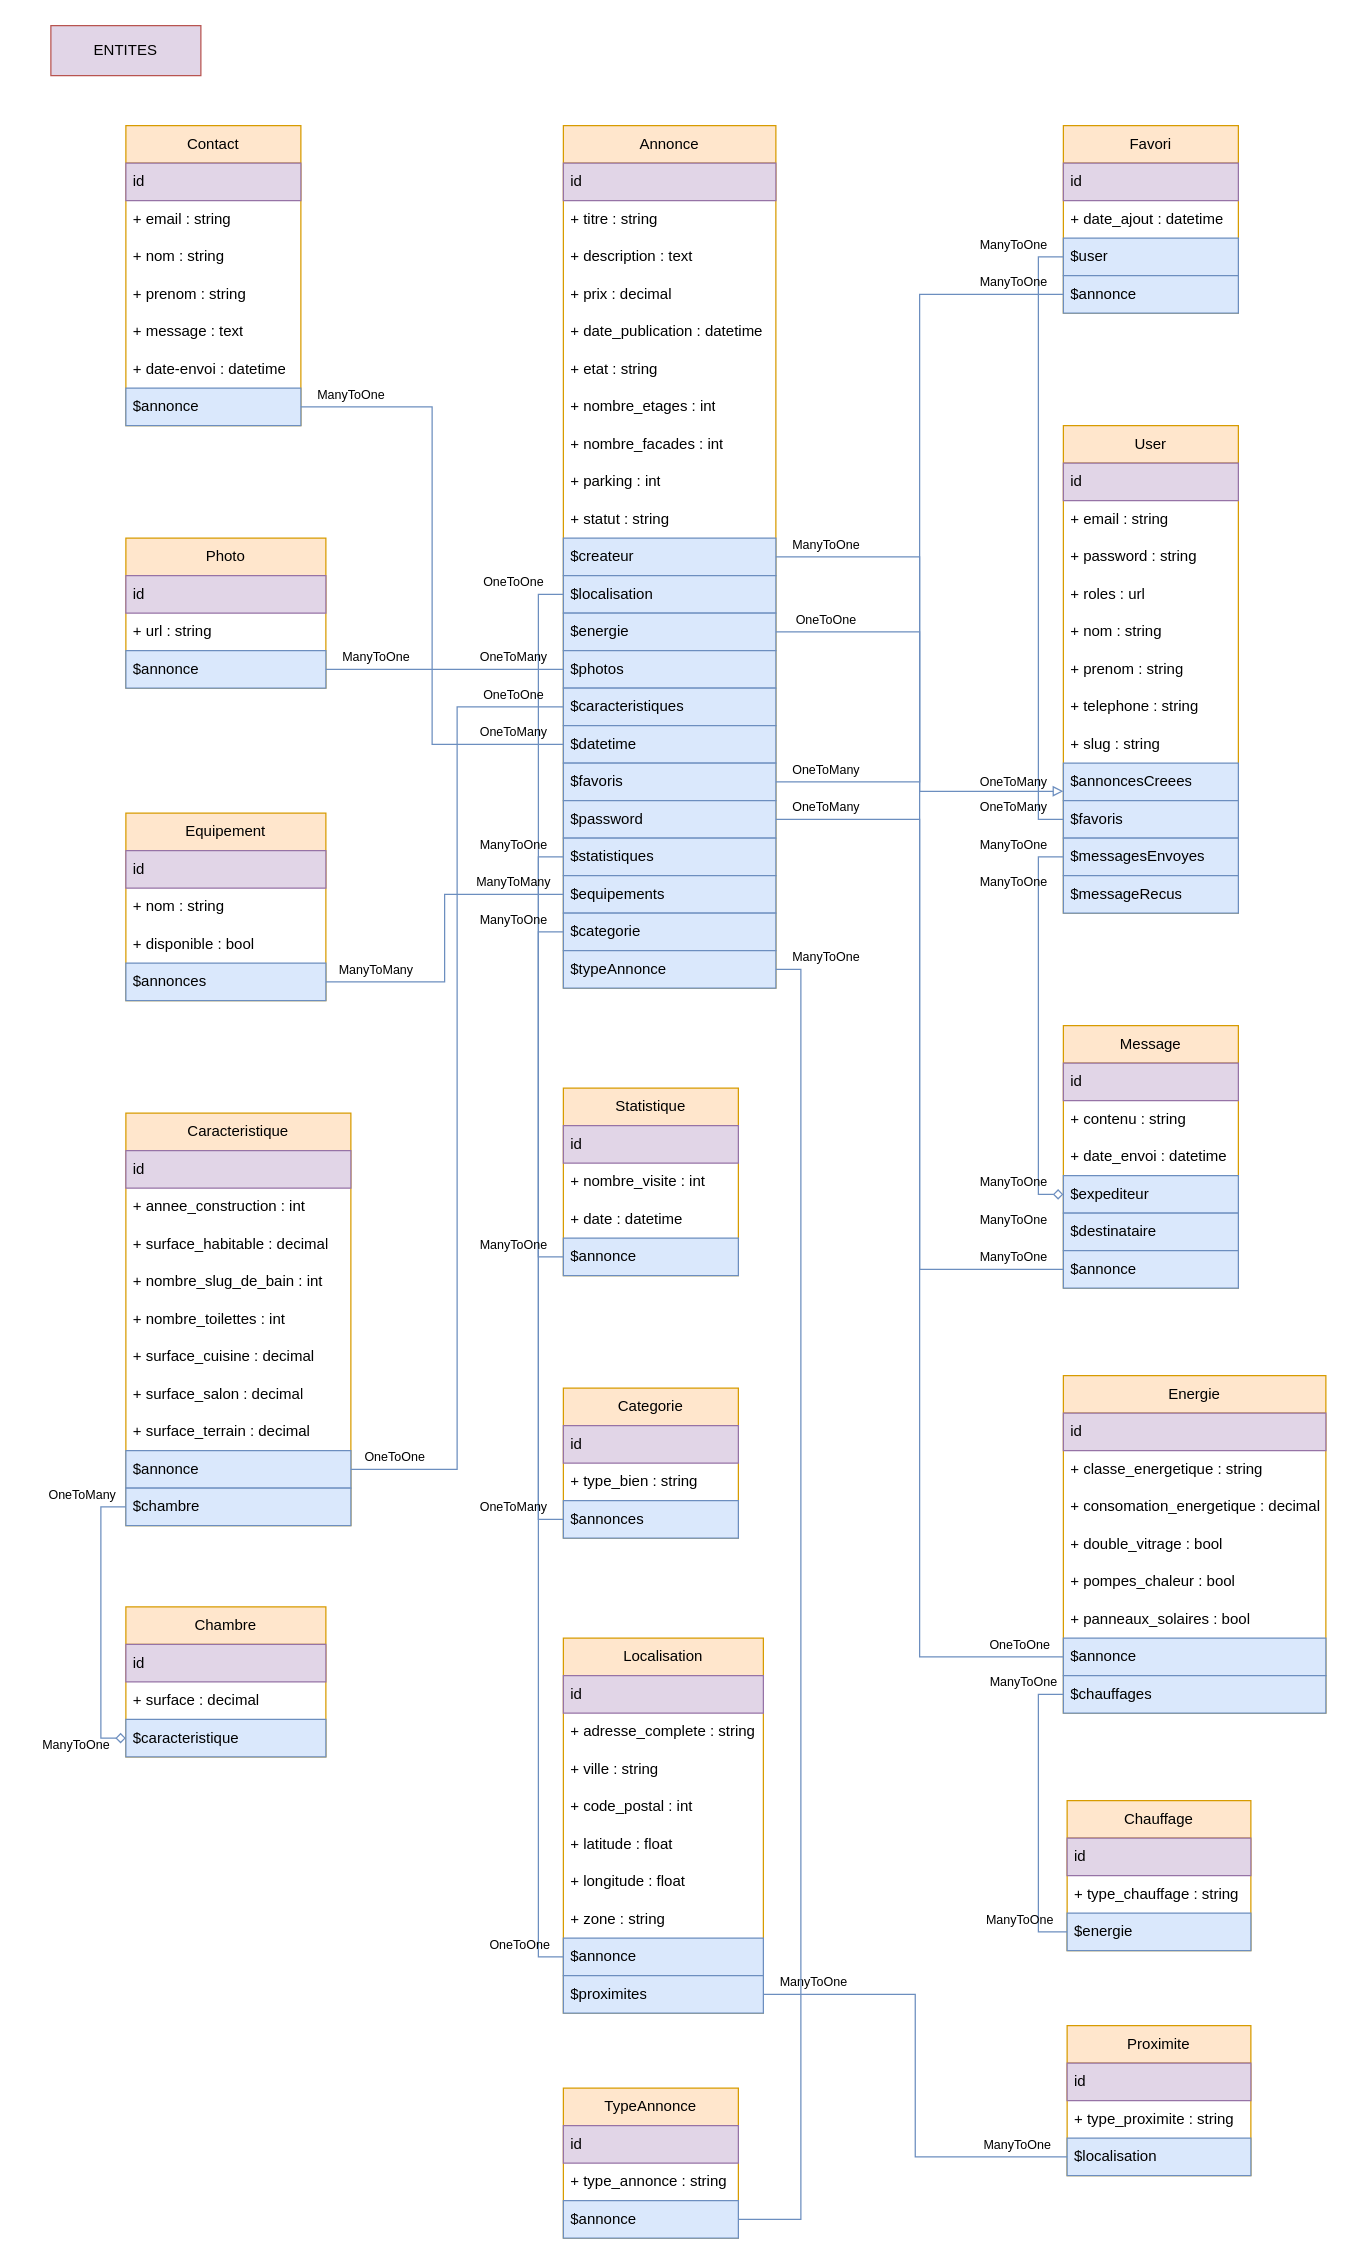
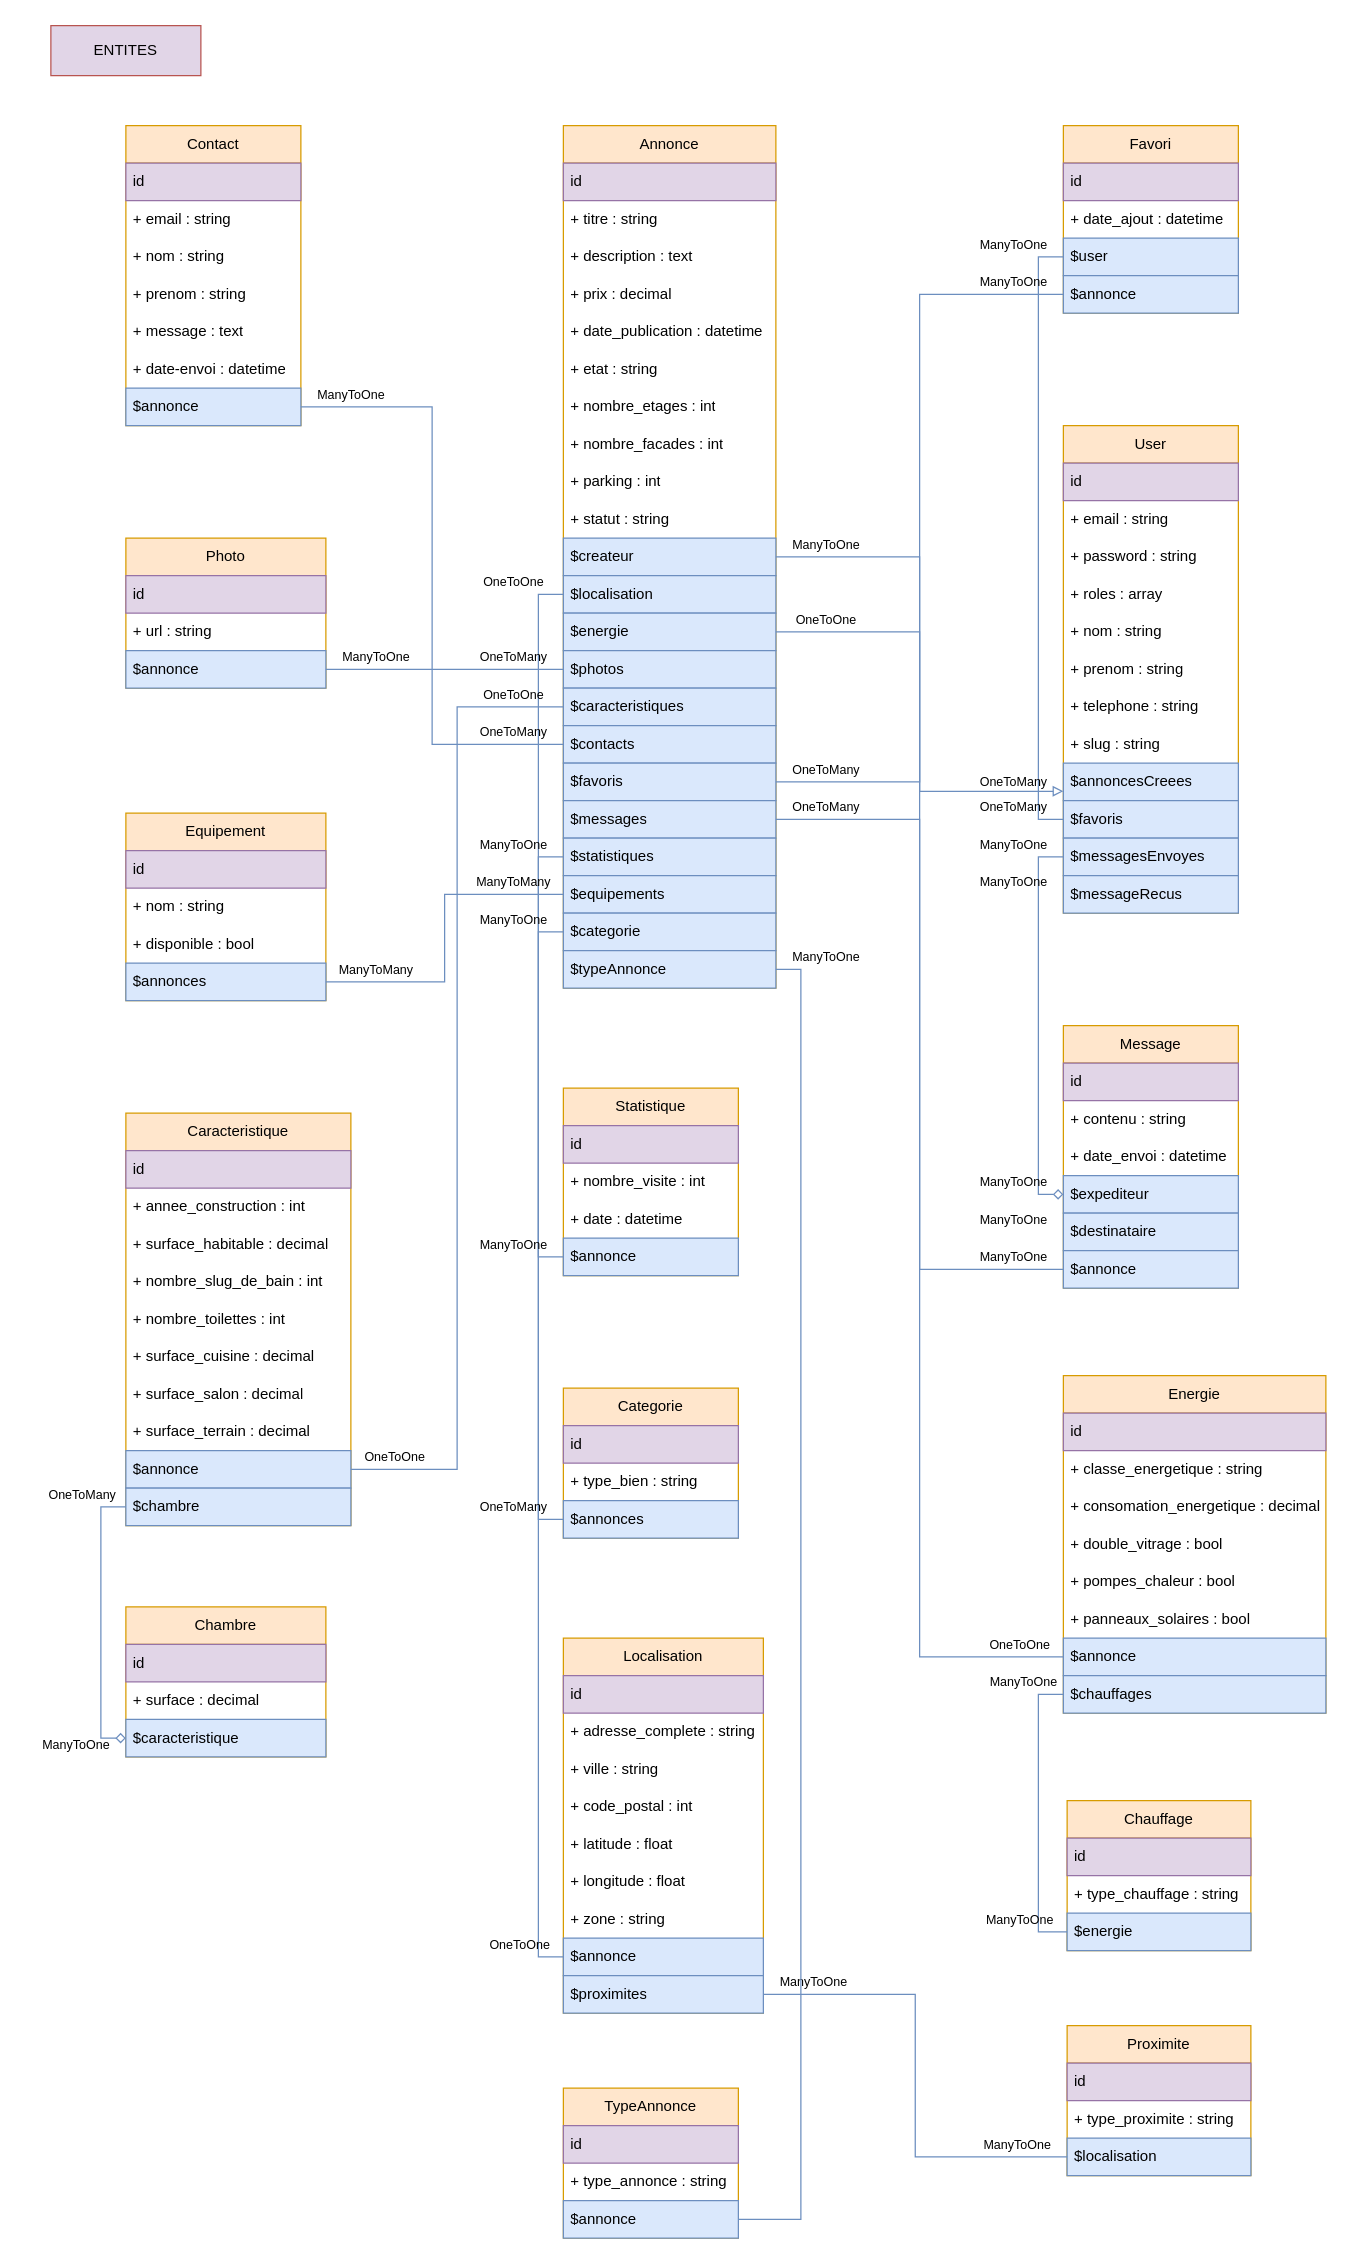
node "+ roles : url": label "+ roles : url" -> "+ roles : array"
node "$datetime": label "$datetime" -> "$contacts"
node "$password": label "$password" -> "$messages"
